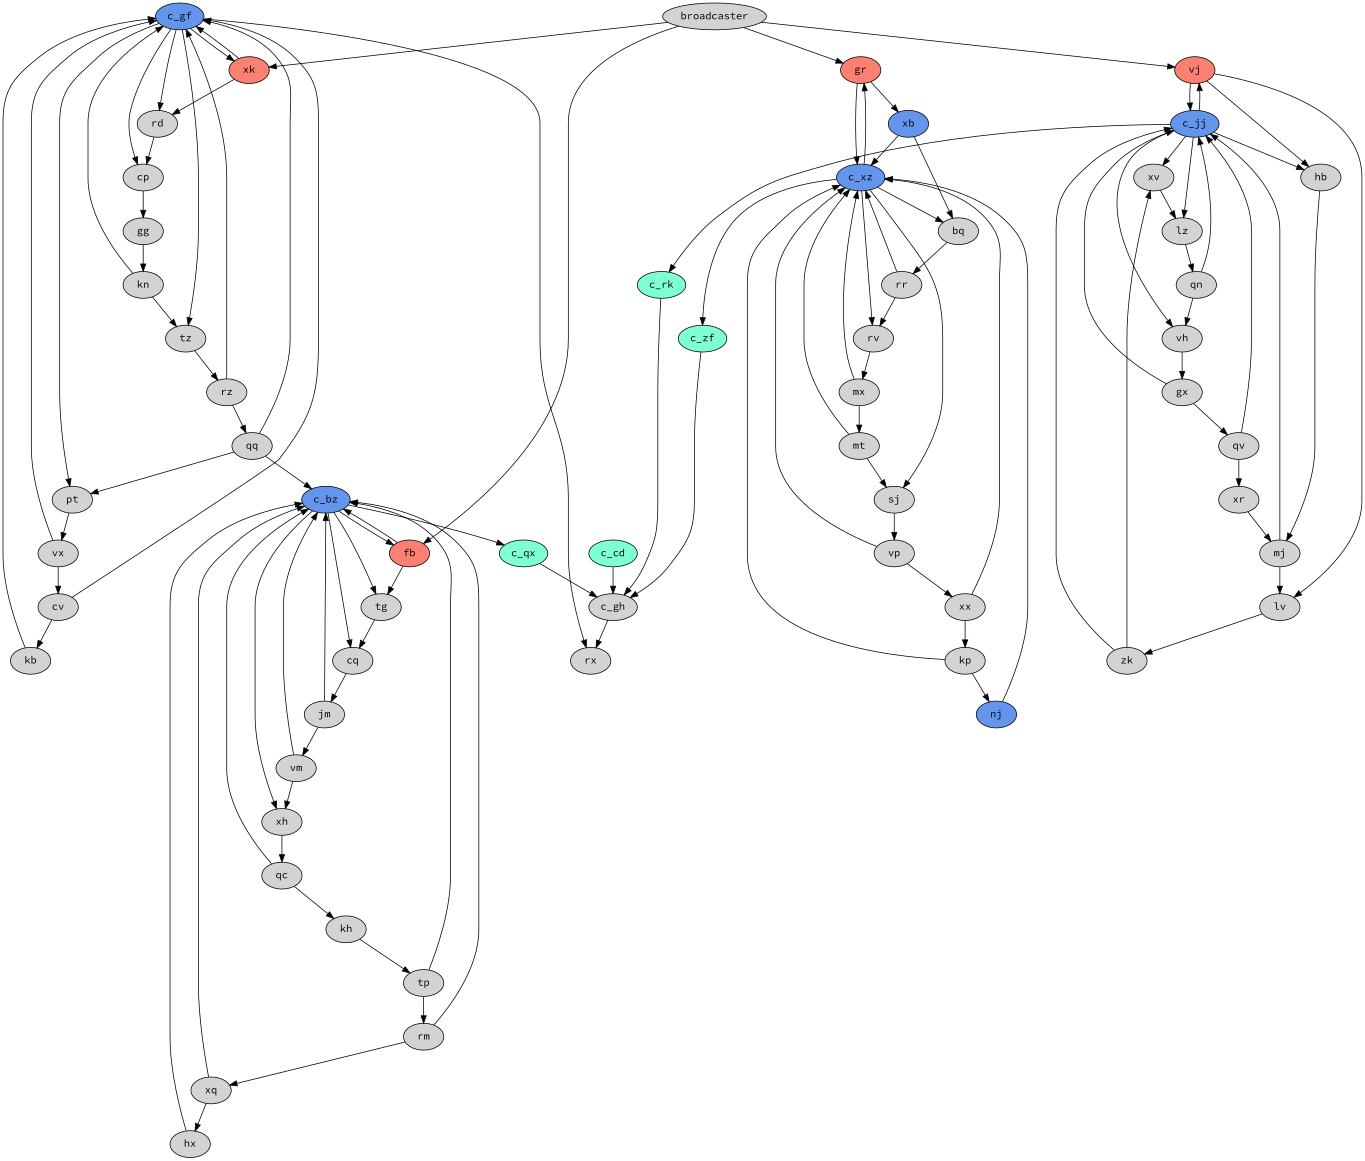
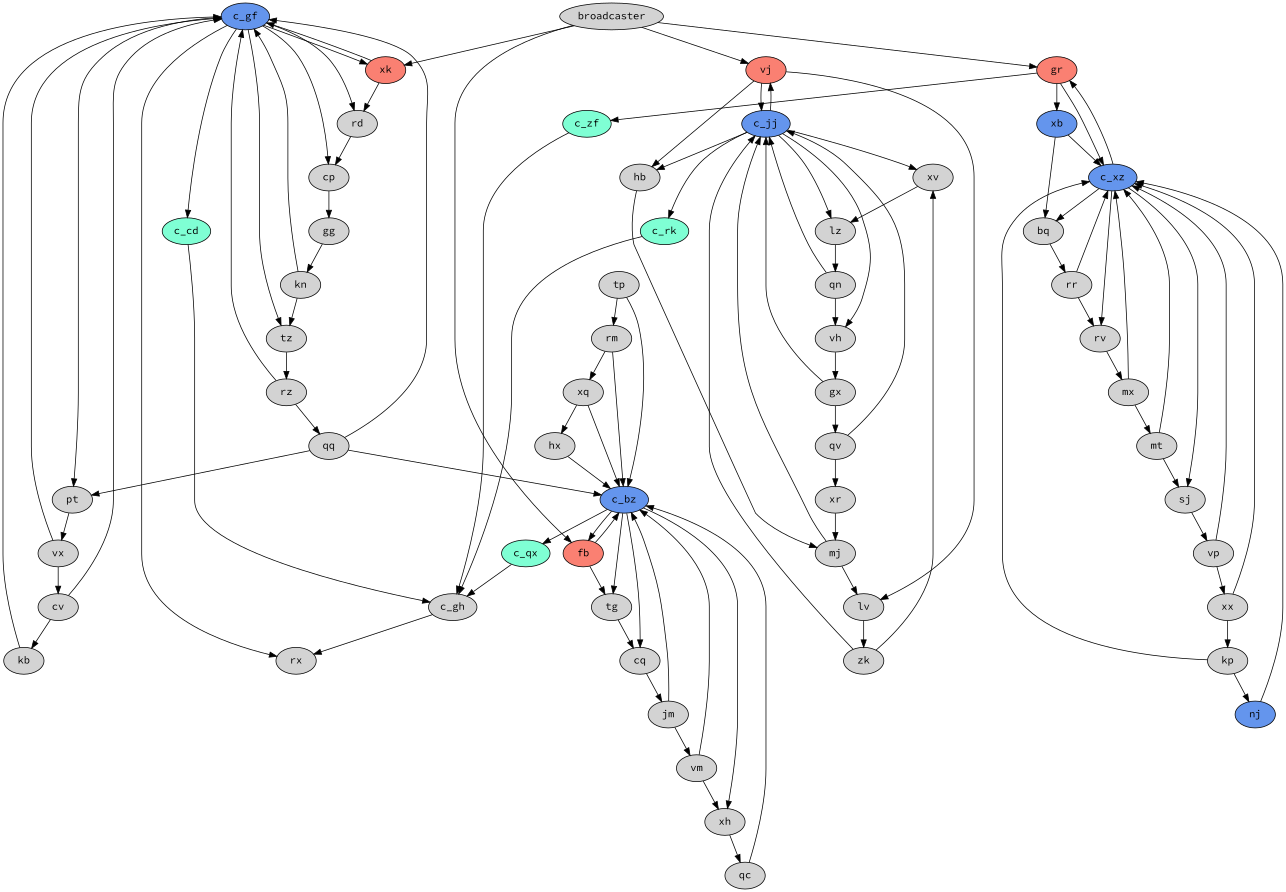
edge "c_gf" -> "c_cd": added
edge "c_xz" -> "c_zf": now "gr" -> "c_zf"
node "kh": removed
